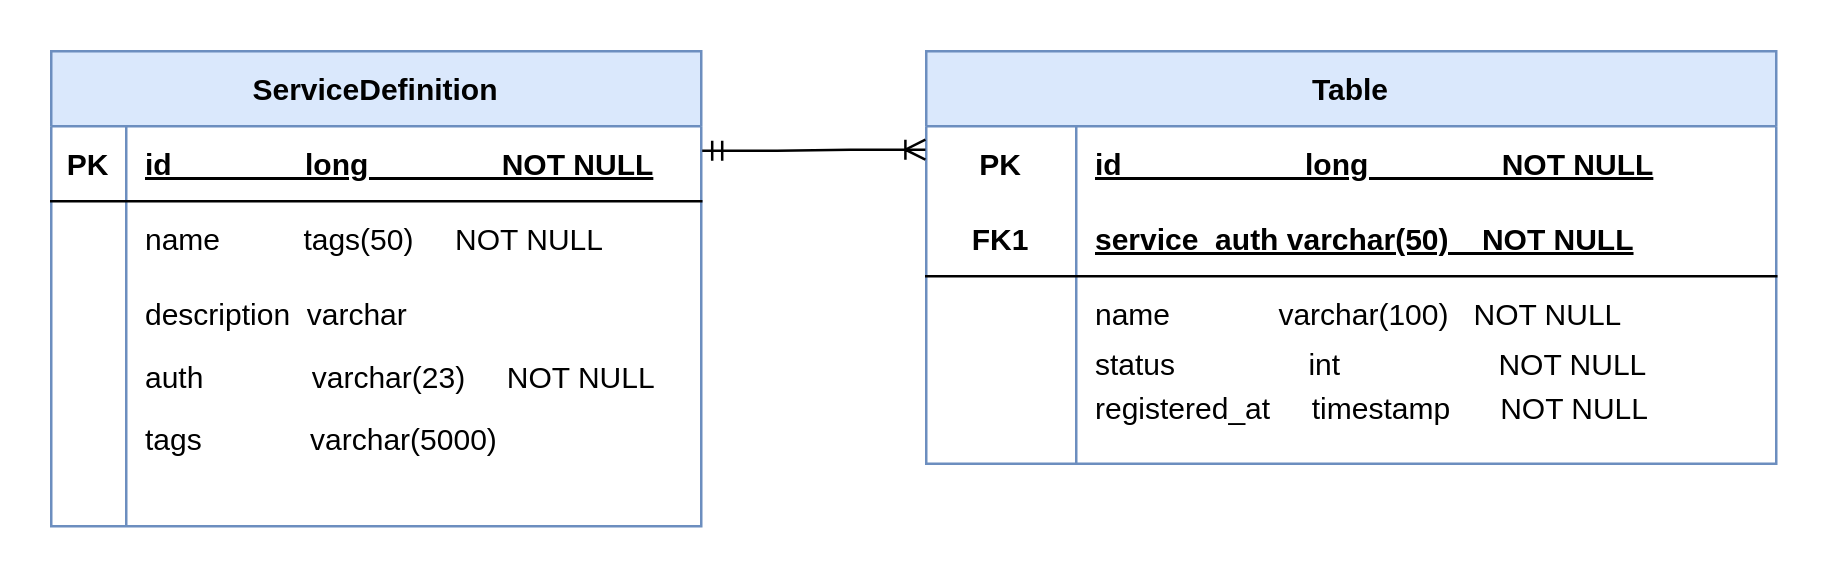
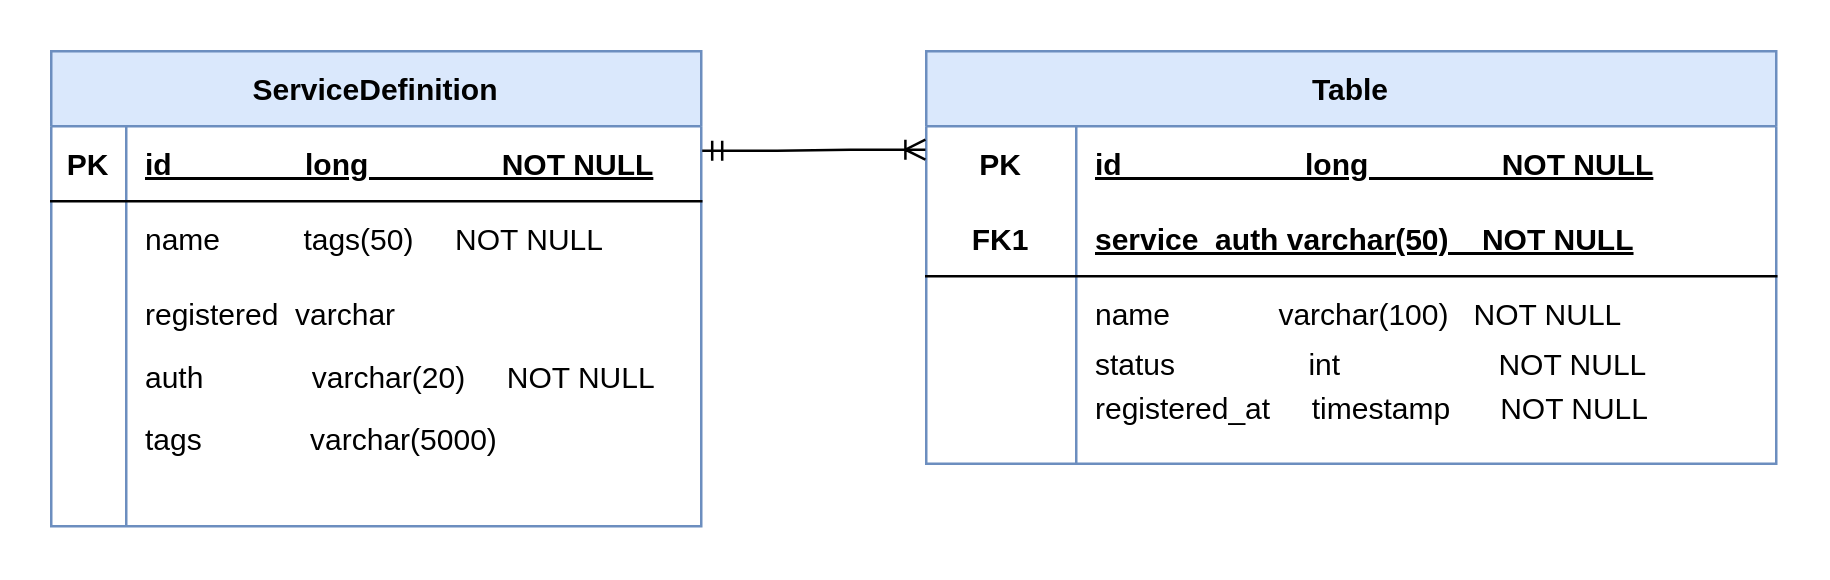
node "description varchar": label "description varchar" -> "registered varchar"
node "auth varchar(23) NOT NULL": label "auth varchar(23) NOT NULL" -> "auth varchar(20) NOT NULL"
